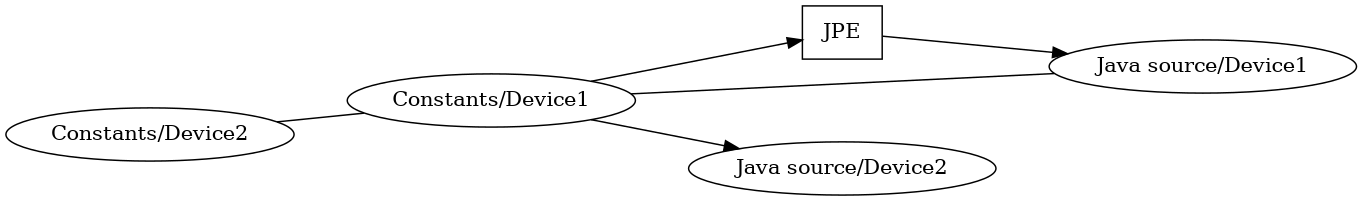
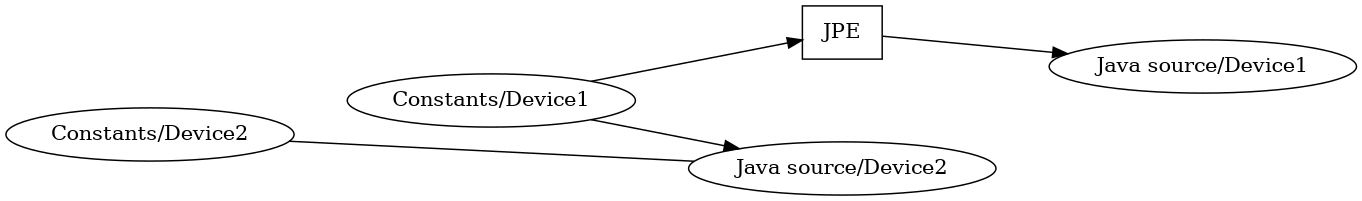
edge "Java source/Device1" -- "Constants/Device1": removed
edge "Constants/Device1" -- "Constants/Device2": now "Java source/Device2" -- "Constants/Device2"
